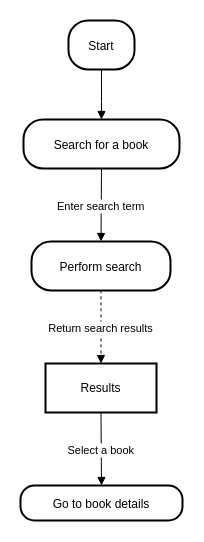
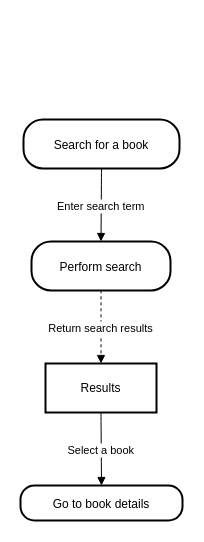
node "Start": removed
edge "Start" -> "Search for a book": removed
